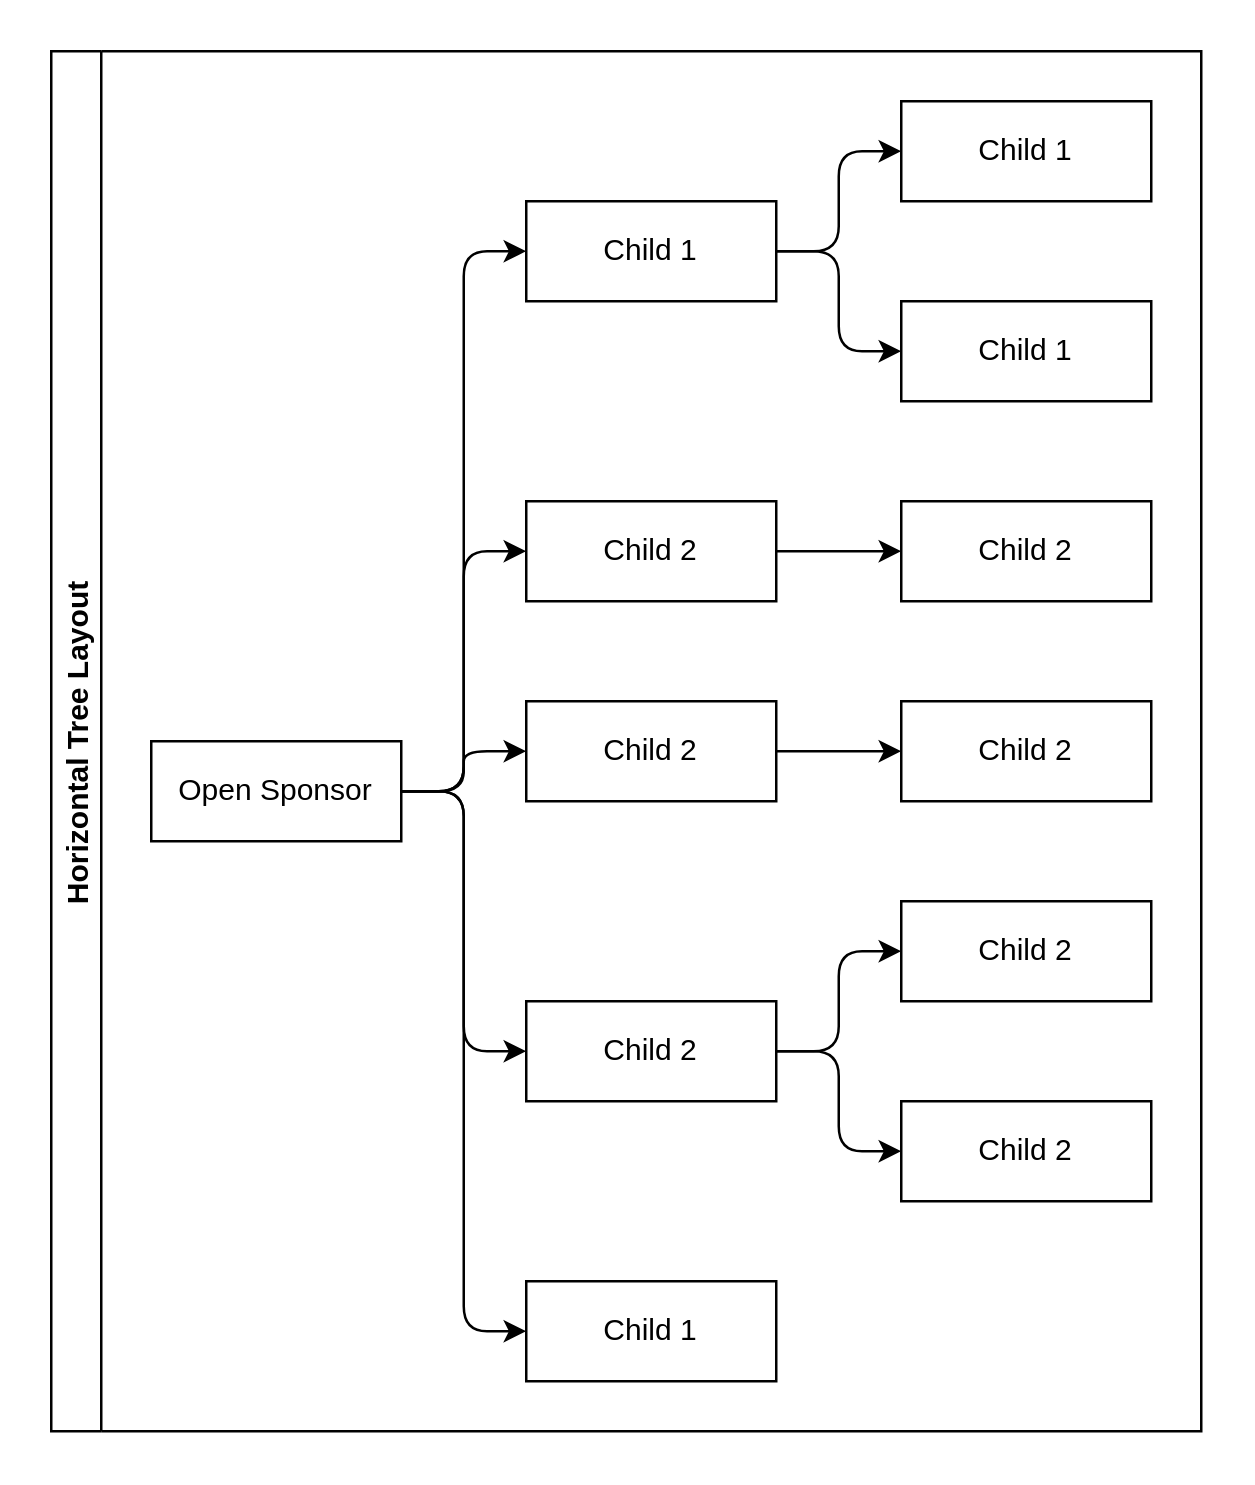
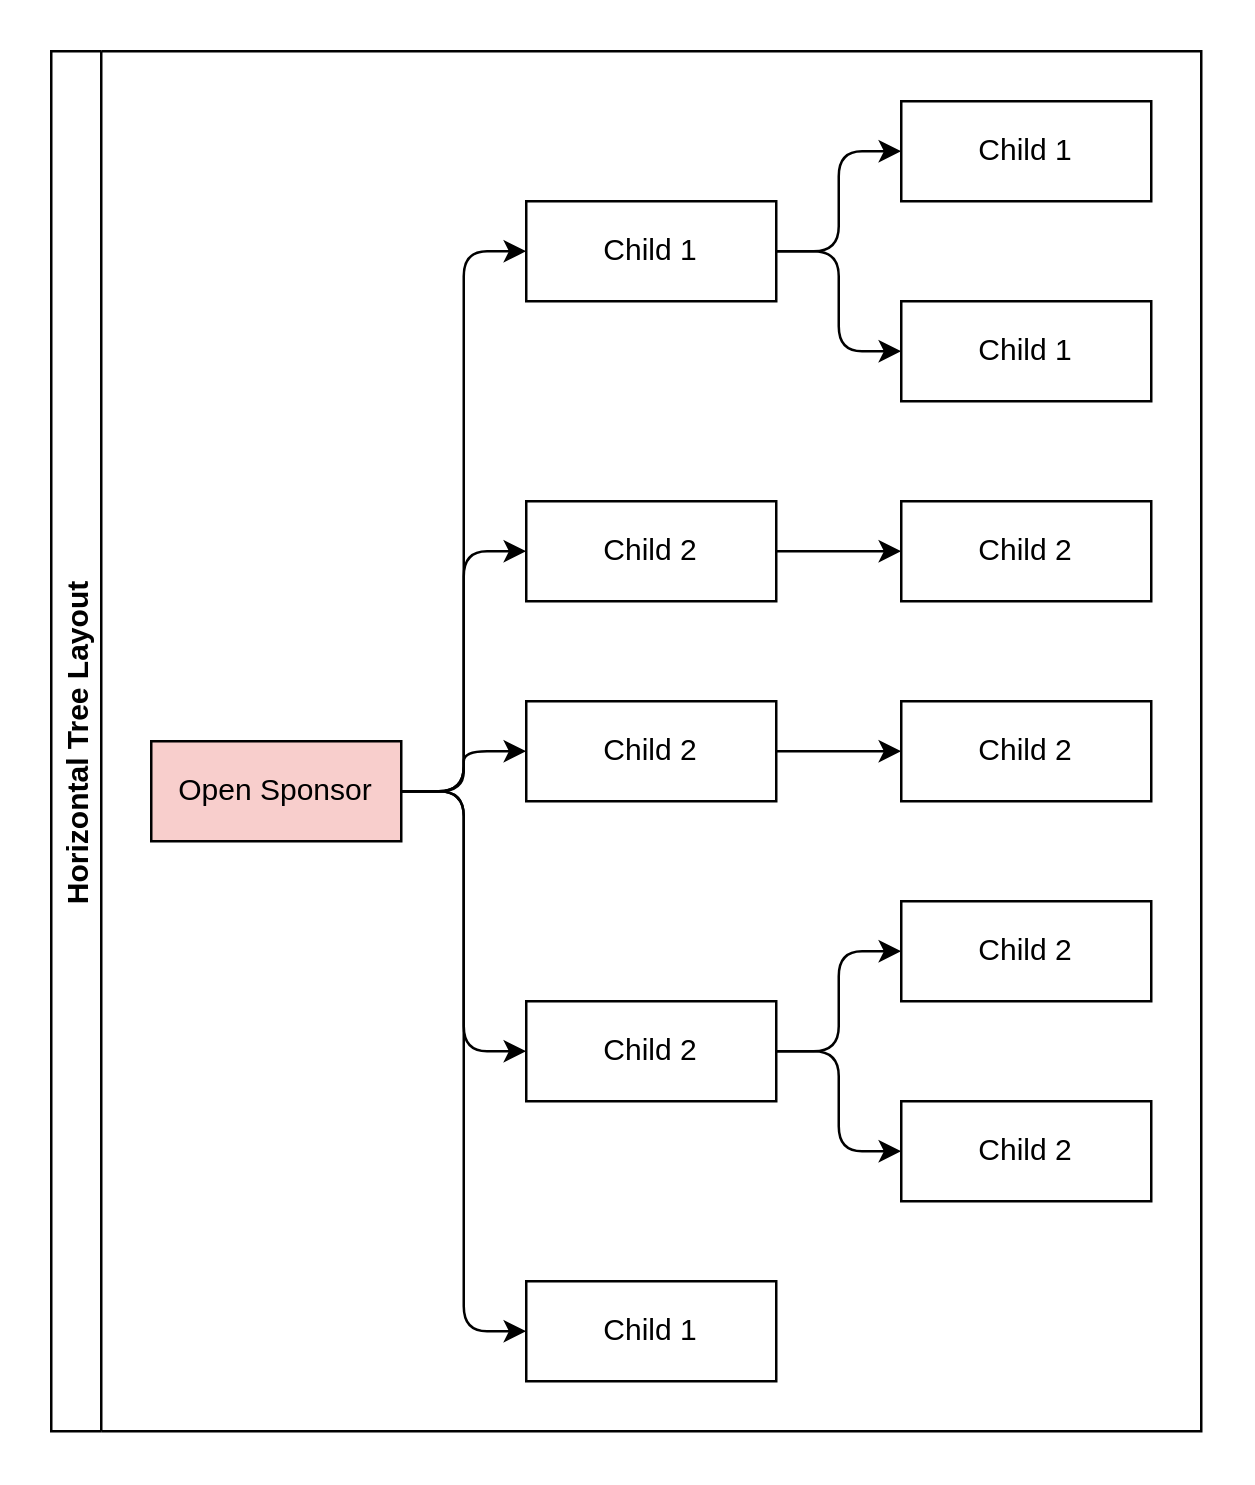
node "Open Sponsor": fillcolor #ffffff -> #f8cecc
